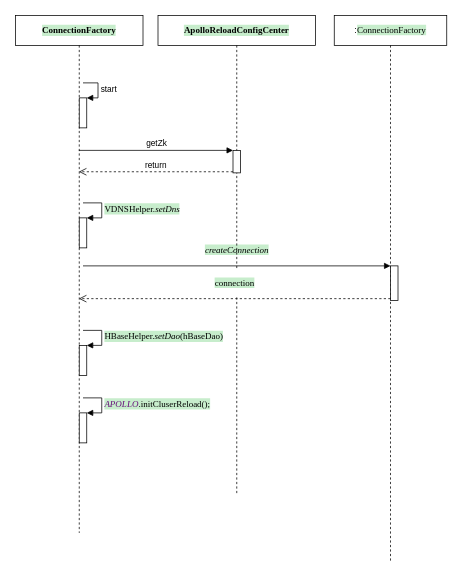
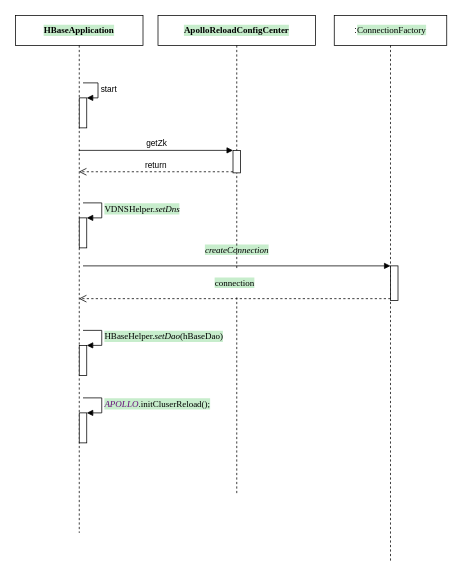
node "ConnectionFactory": label "ConnectionFactory" -> "HBaseApplication"
